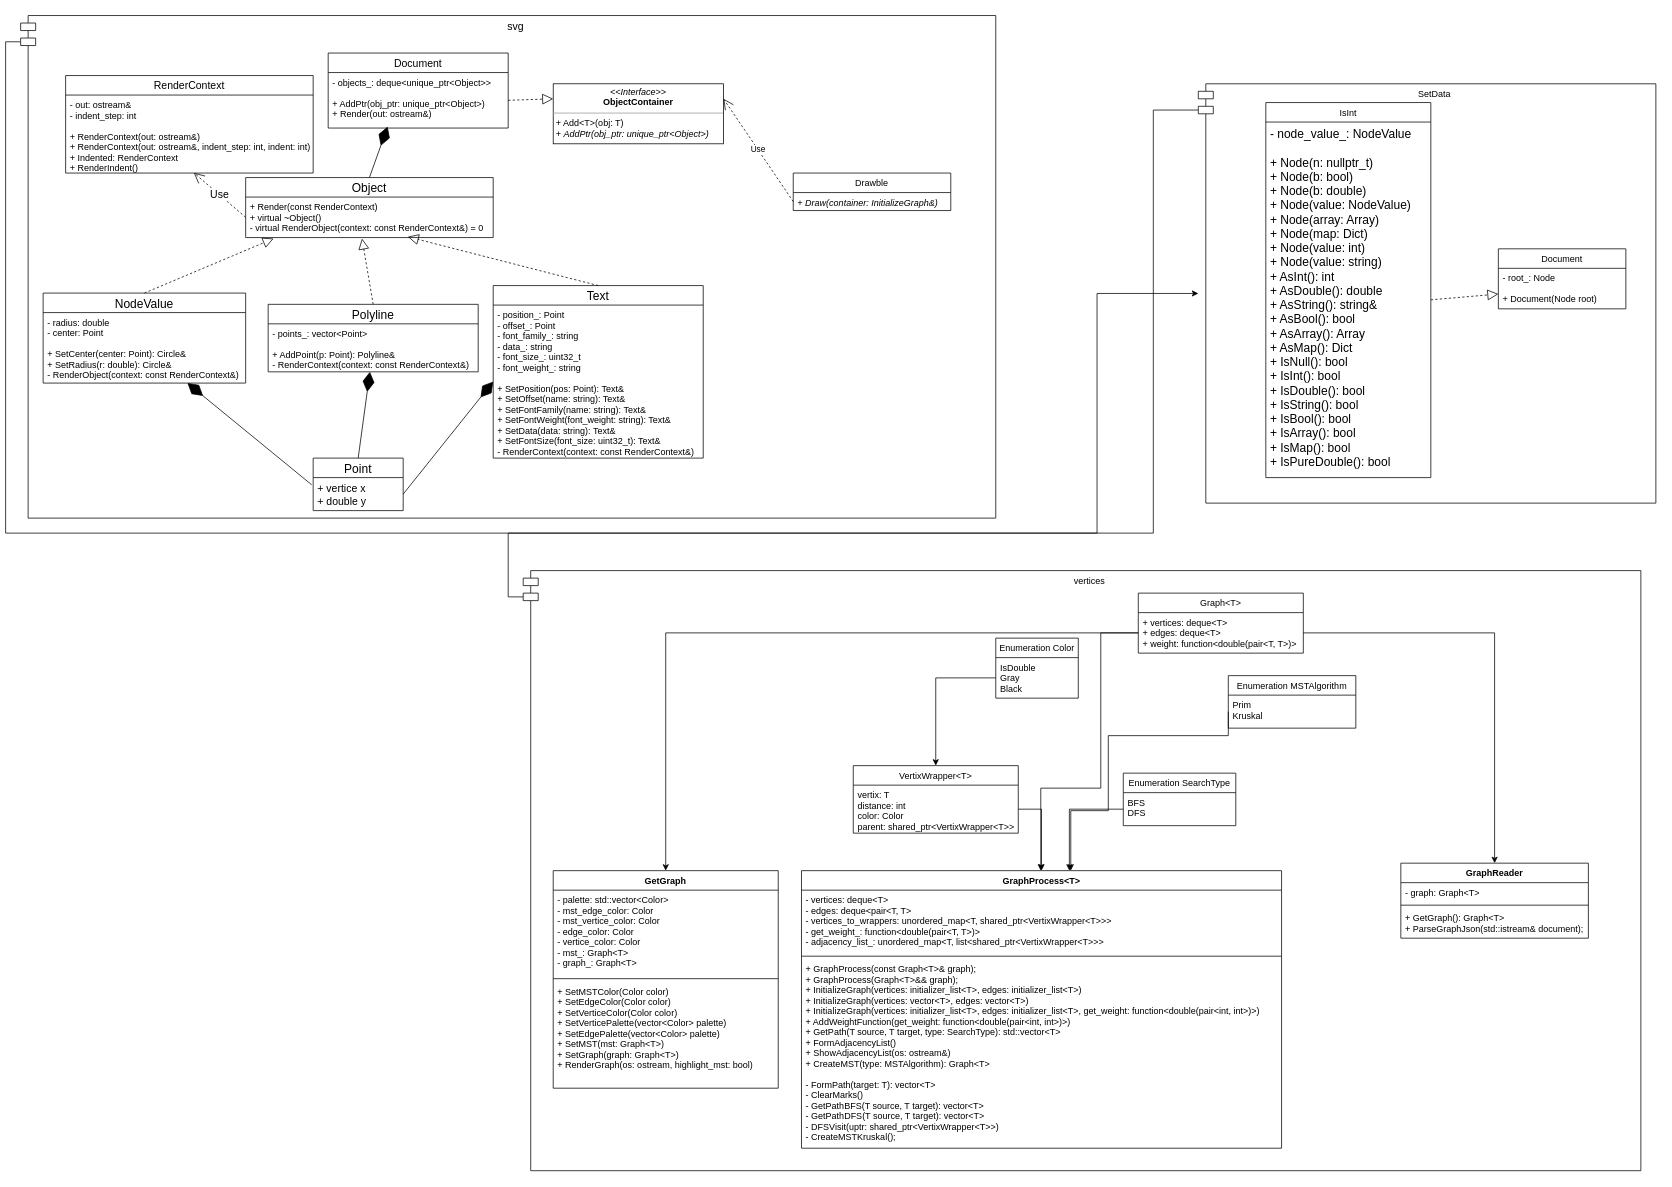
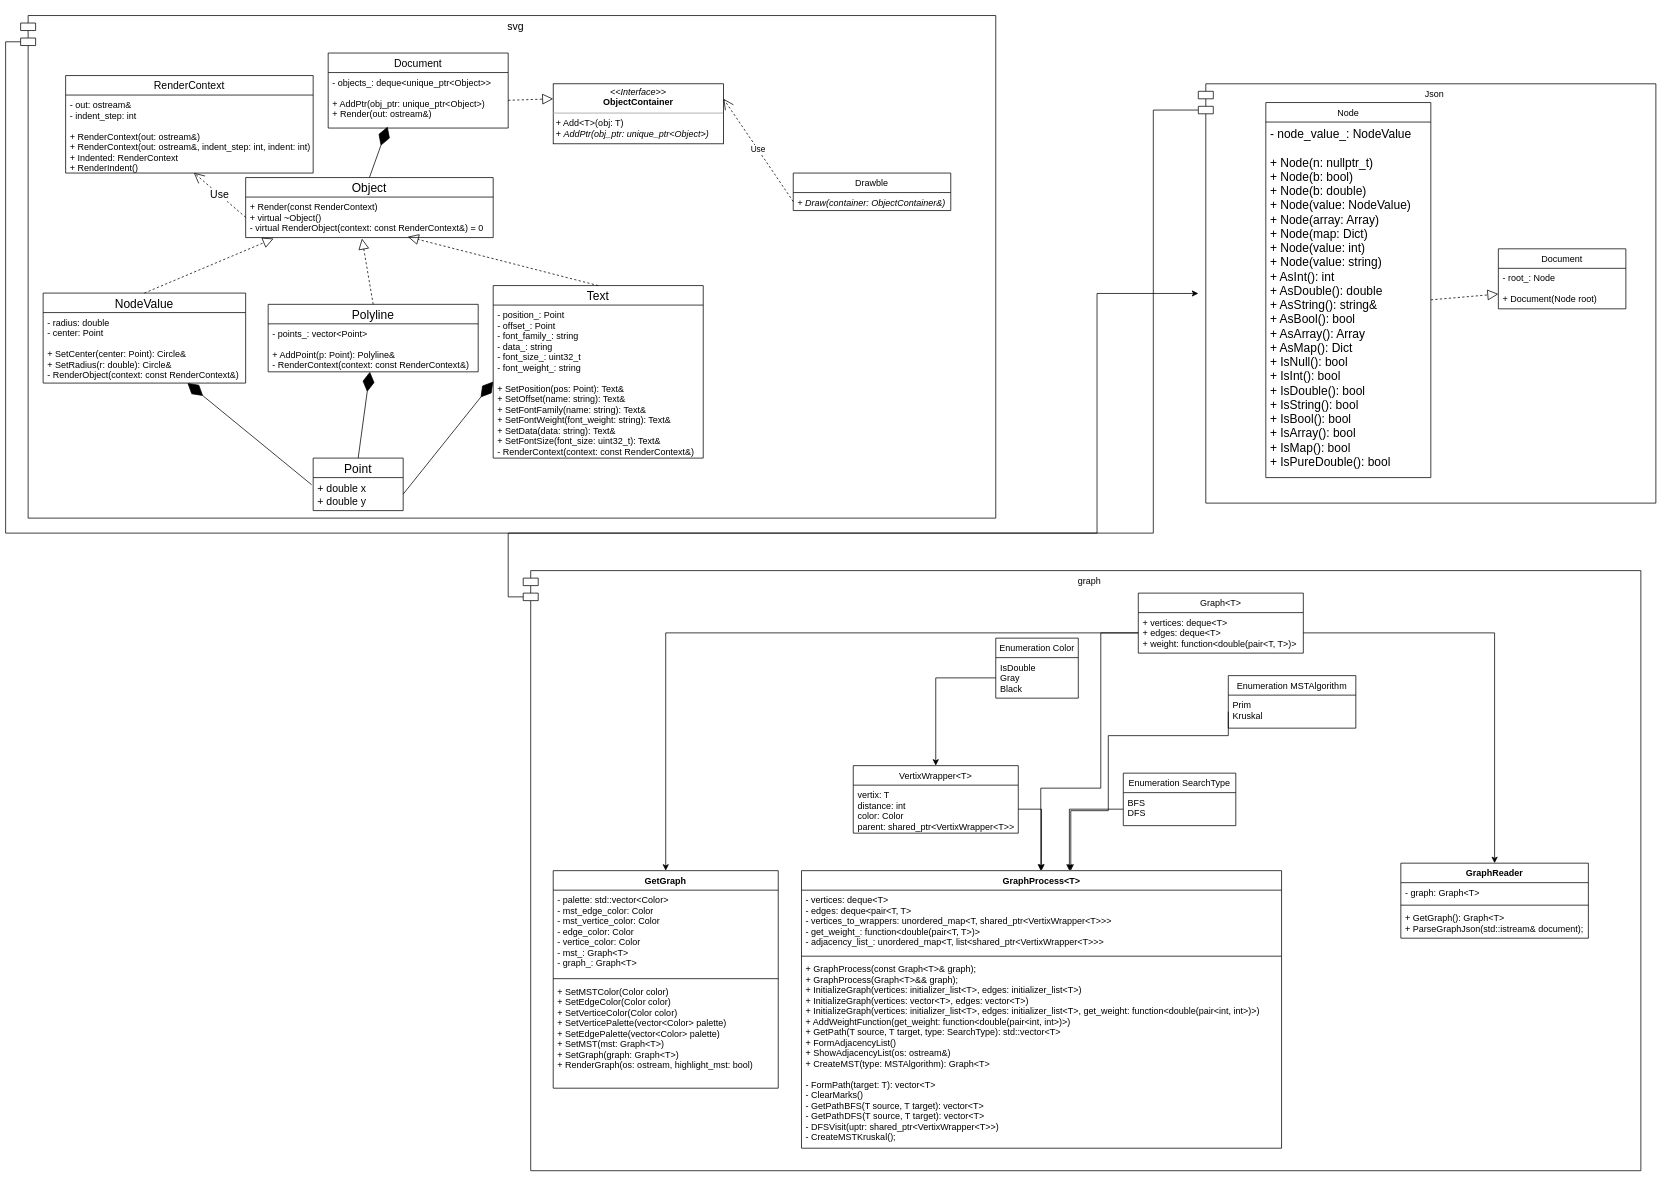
node "SetData": label "SetData" -> "Json"
node "IsInt": label "IsInt" -> "Node"
node "+ Draw(container: InitializeGraph&)": label "+ Draw(container: InitializeGraph&)" -> "+ Draw(container: ObjectContainer&)"
node "+ vertice x + double y": label "+ vertice x + double y" -> "+ double x + double y"
node "vertices": label "vertices" -> "graph"
